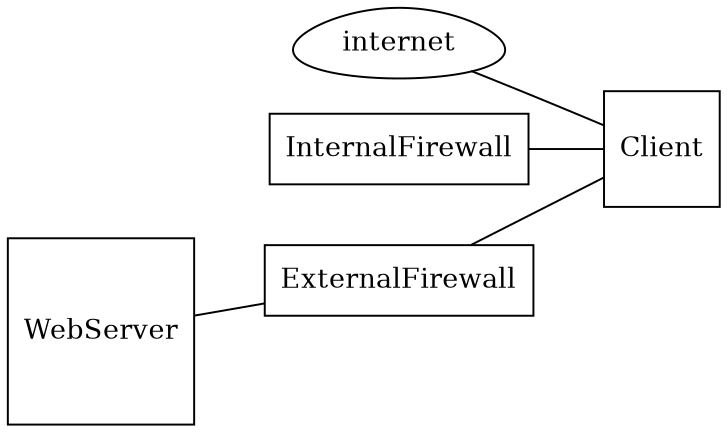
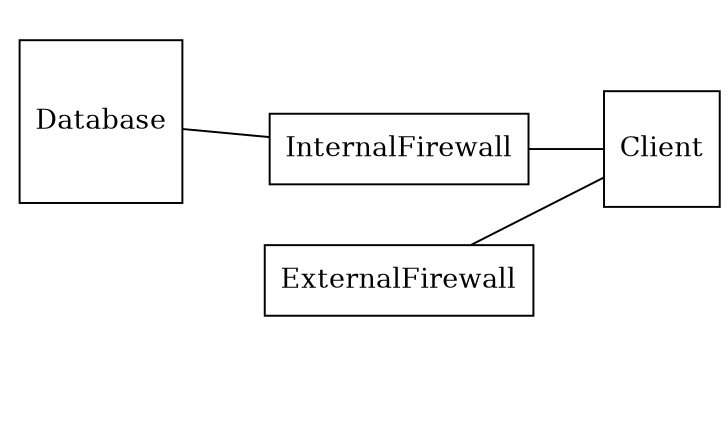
node "internet": removed
node "Database": added
node "WebServer": removed
